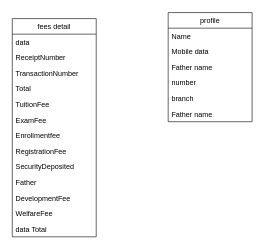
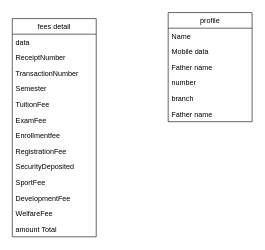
node "Total": label "Total" -> "Semester"
node "Father": label "Father" -> "SportFee"
node "data Total": label "data Total" -> "amount Total"
